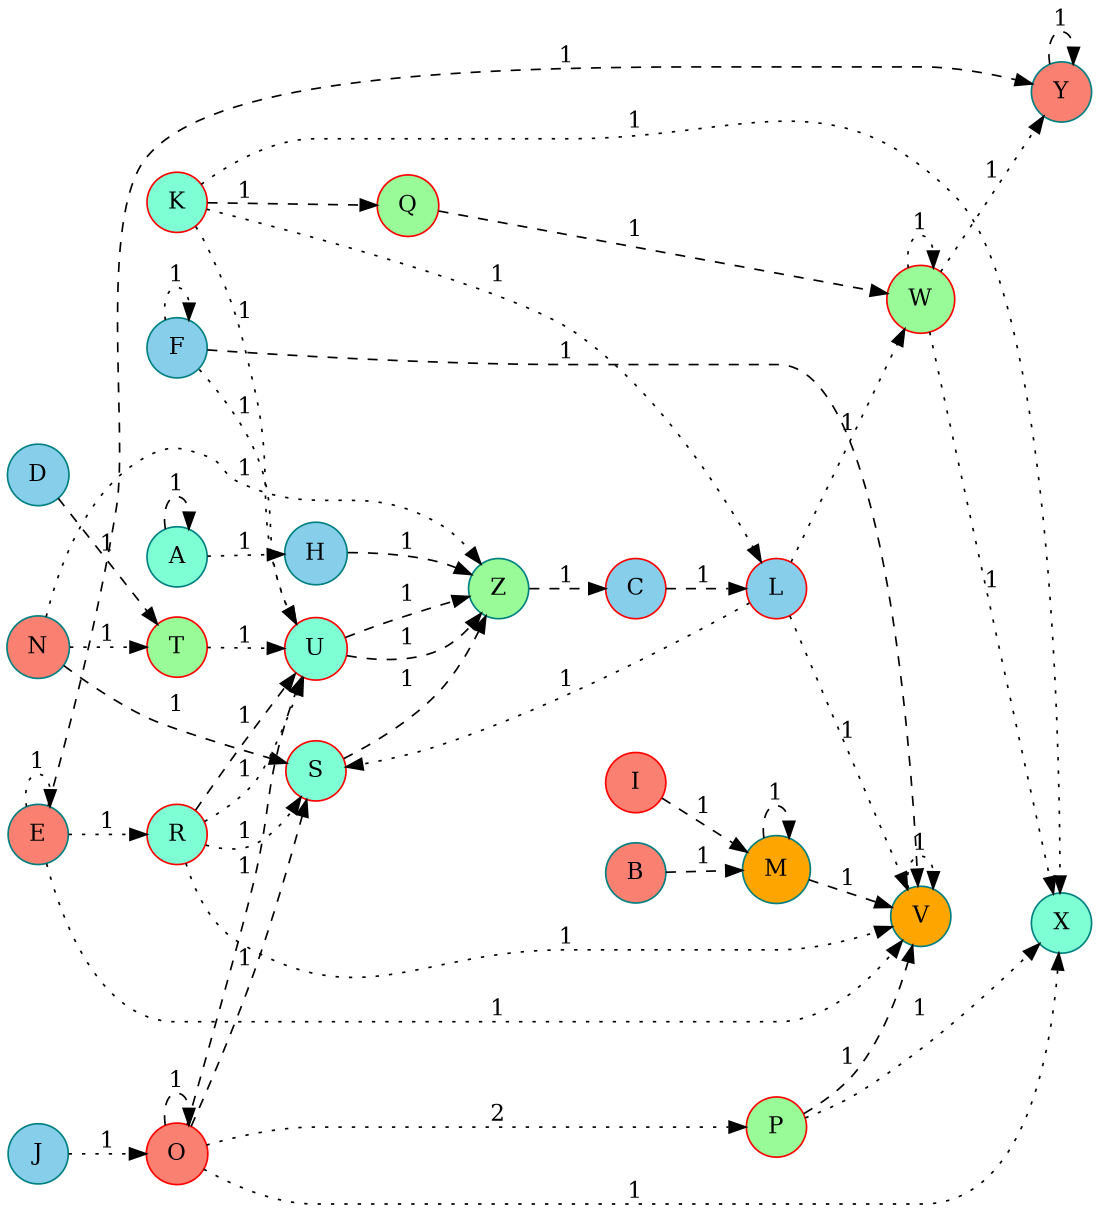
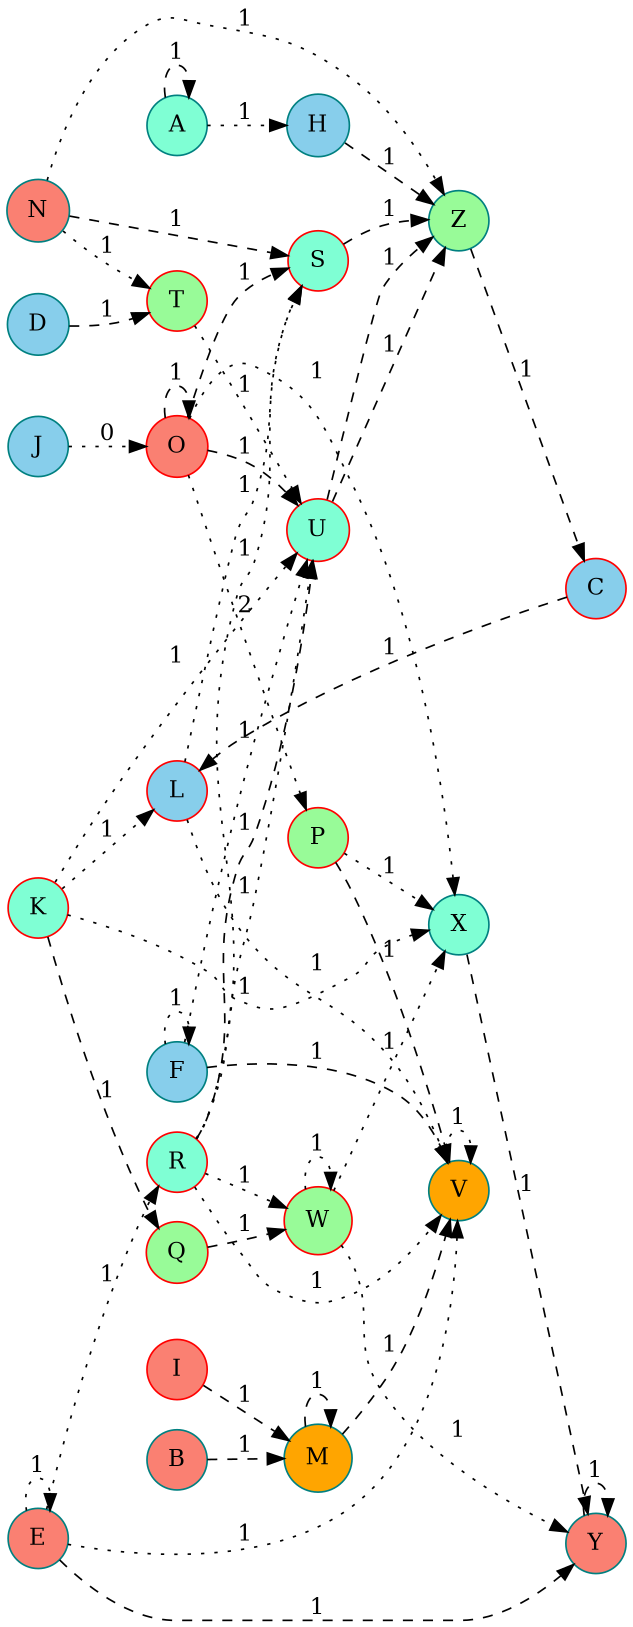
edge "L" -> "W": now "R" -> "W"
edge "J" -> "O": label "1" -> "0"
edge "X" -> "Y": added, label "1"
